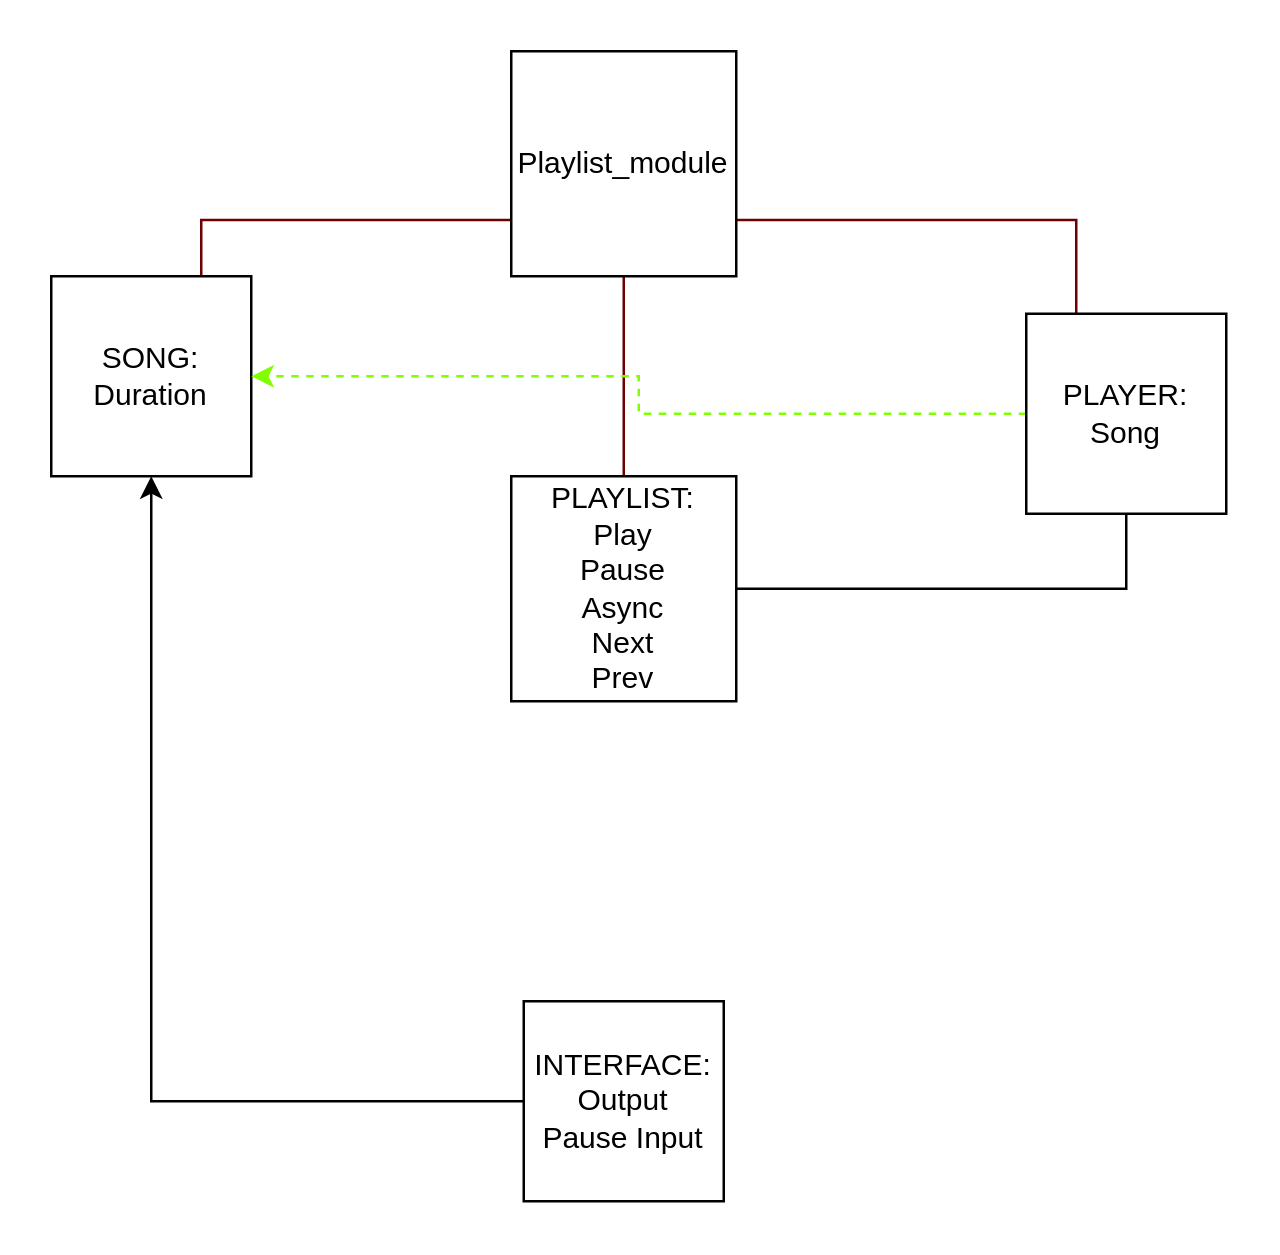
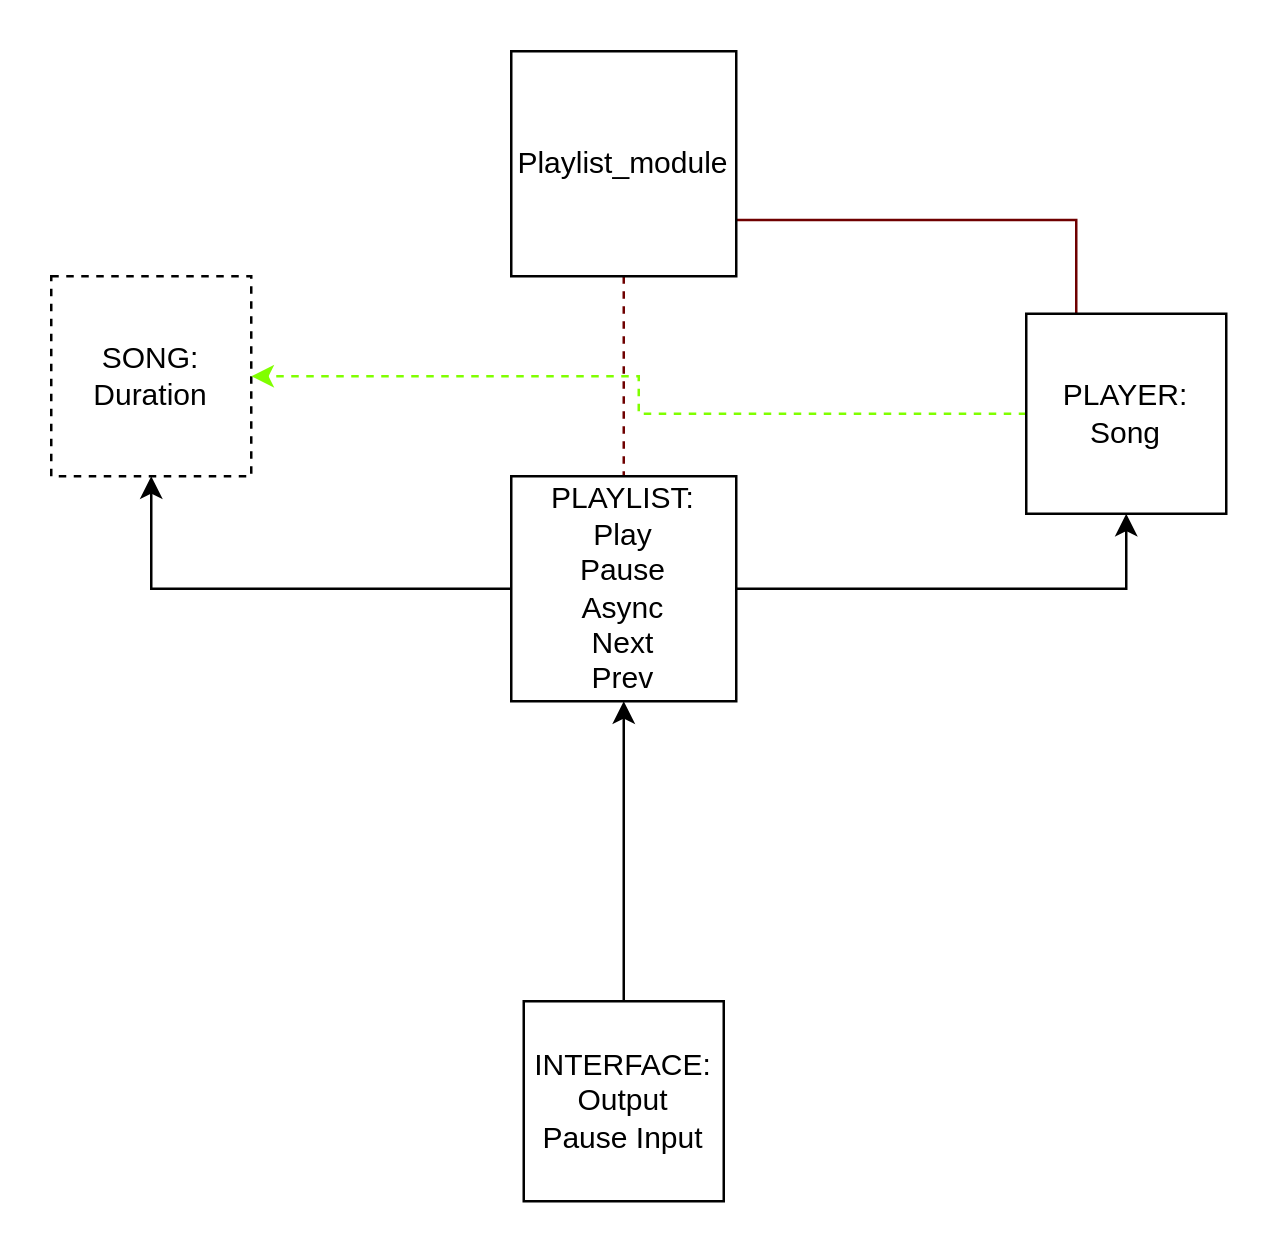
edge "Playlist_module" -- "SONG: Duration": removed
node "SONG: Duration": style solid -> dashed
edge "Playlist_module" -- "PLAYLIST: Play Pause Async Next Prev": style solid -> dashed
edge "PLAYER: Song" -- "PLAYLIST: Play Pause Async Next Prev": arrowhead none -> classic
edge "PLAYLIST: Play Pause Async Next Prev" -> "SONG: Duration": added
edge "INTERFACE: Output Pause Input" -> "SONG: Duration": now "INTERFACE: Output Pause Input" -> "PLAYLIST: Play Pause Async Next Prev"
